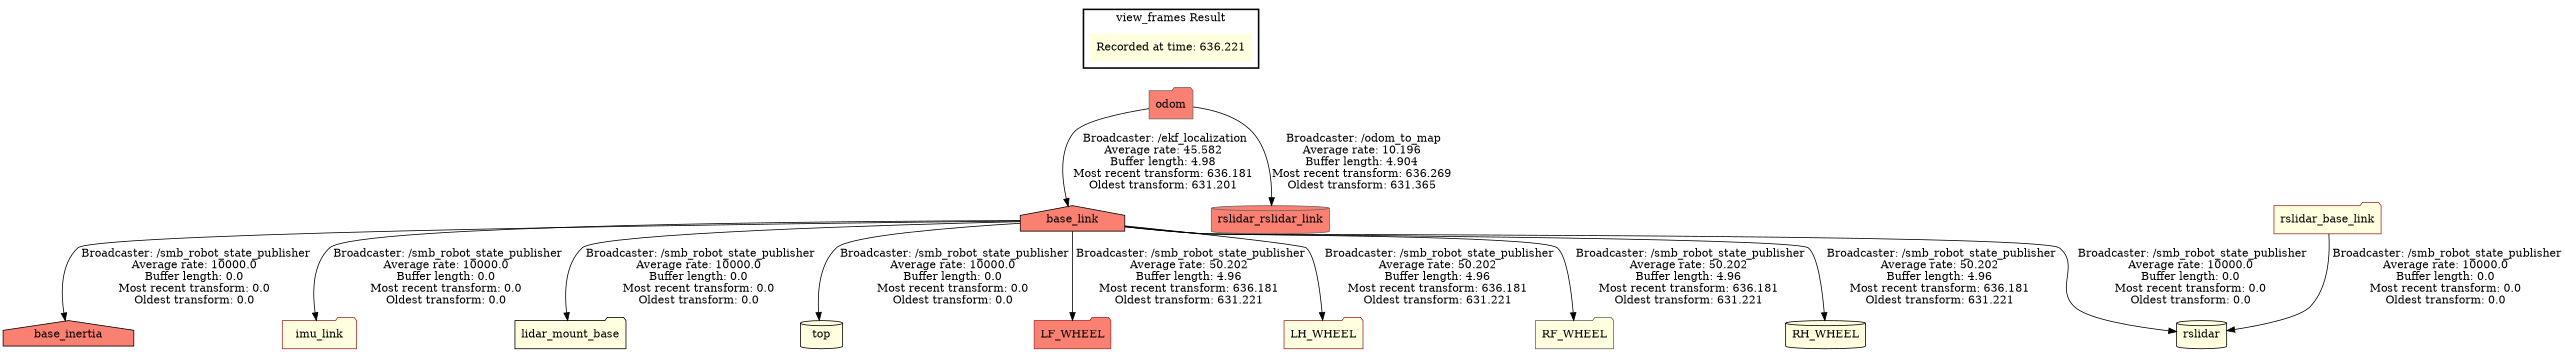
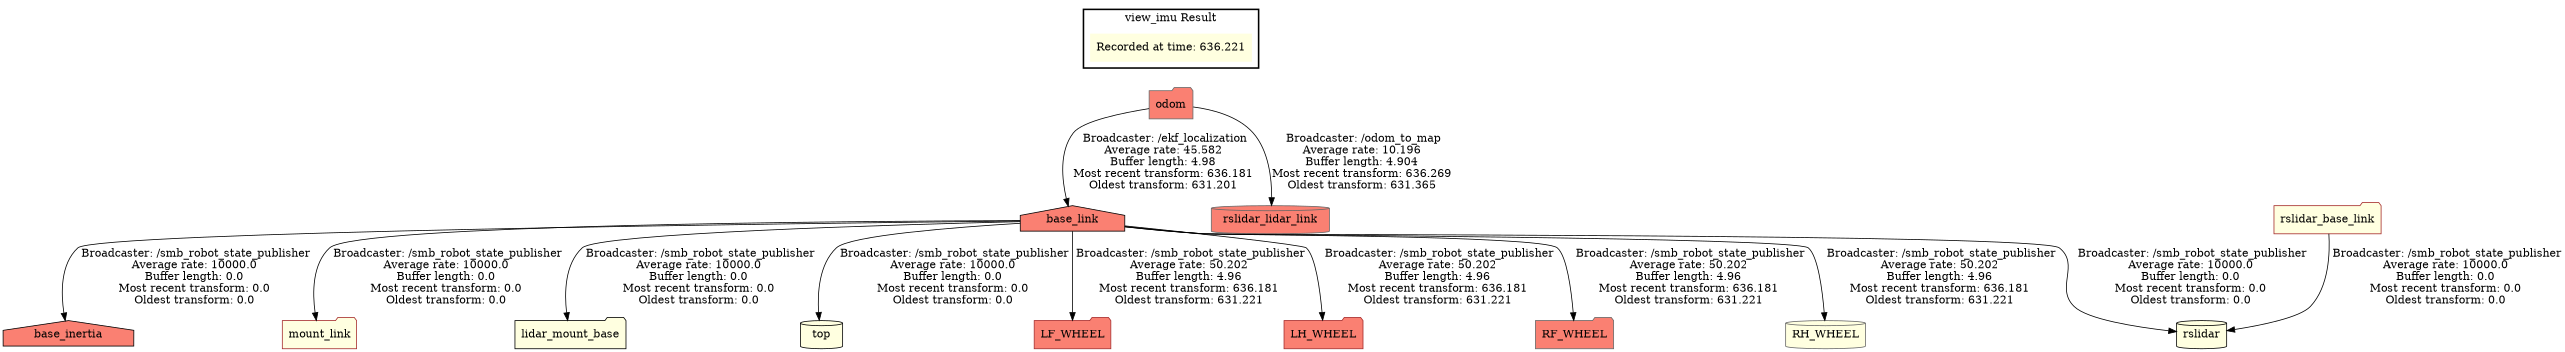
cluster "view_frames Result": label "view_frames Result" -> "view_imu Result"
node "rslidar_rslidar_link": label "rslidar_rslidar_link" -> "rslidar_lidar_link"
node "imu_link": label "imu_link" -> "mount_link"
node "LH_WHEEL": fillcolor lightyellow -> salmon
node "RF_WHEEL": fillcolor lightyellow -> salmon
node "RH_WHEEL": color black -> gray40
